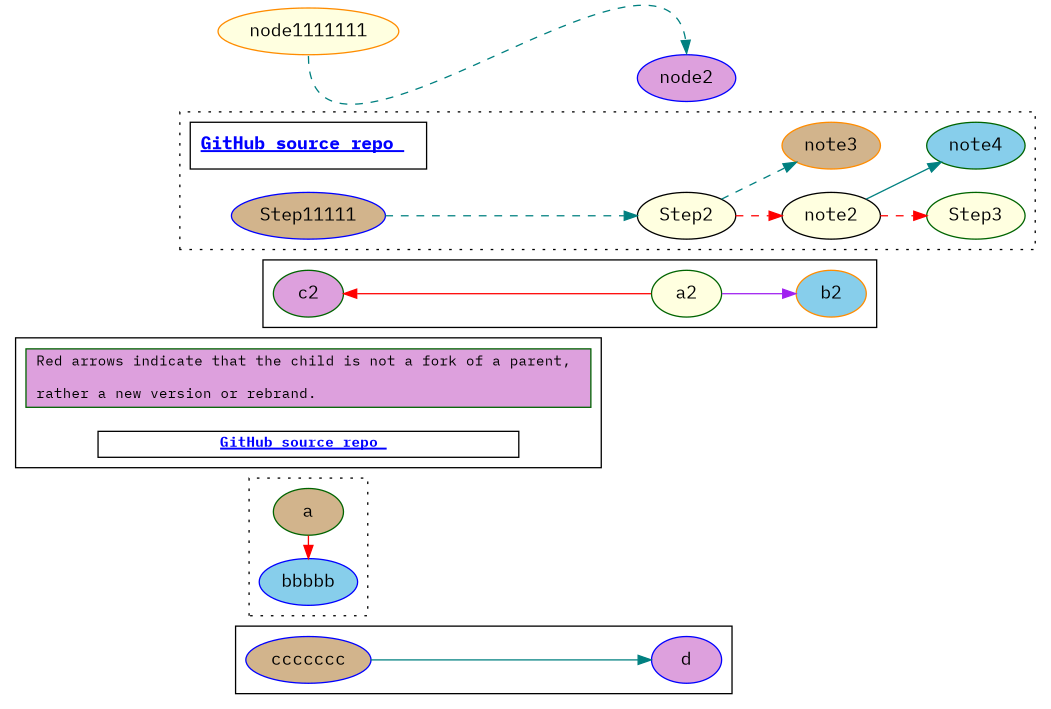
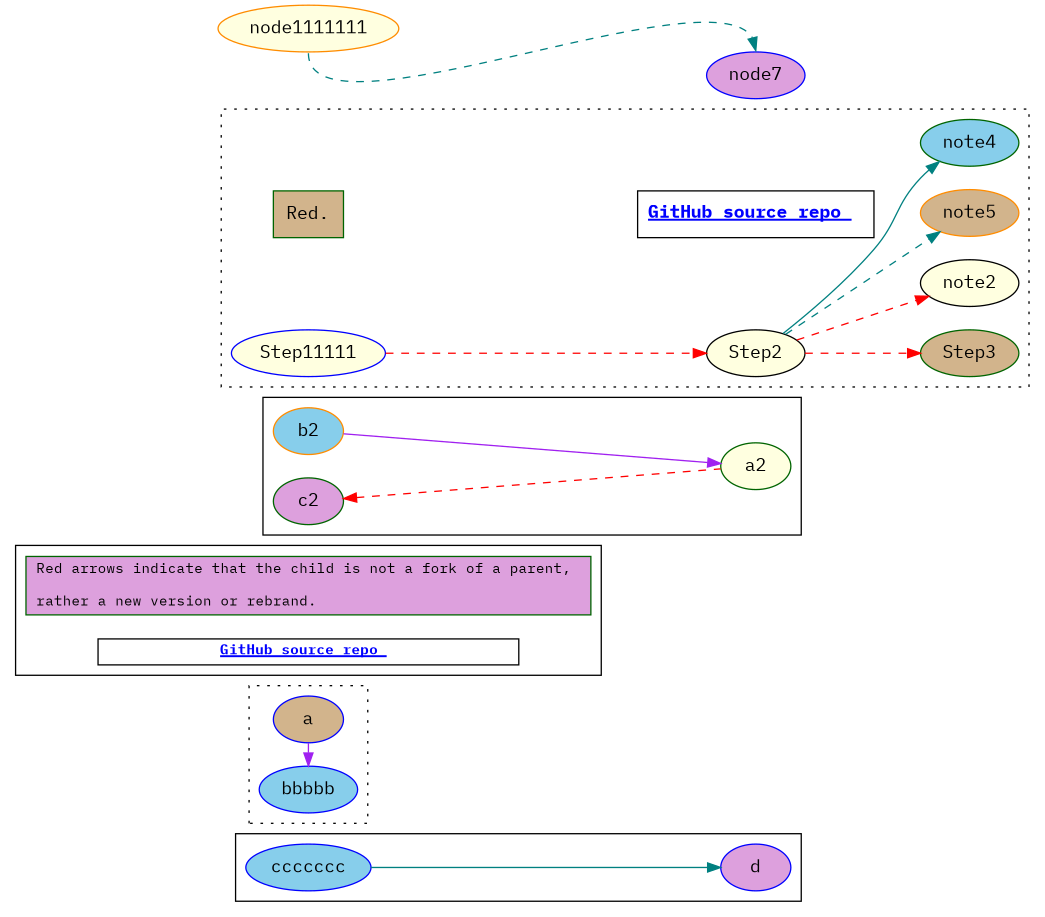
node "node2": label "node2" -> "node7"
node "note3": label "note3" -> "note5"
edge "note2" -> "note4": now "Step2" -> "note4"
node "Red.": added
node "Step11111": fillcolor tan -> lightyellow
edge "Step11111" -> "Step2": color teal -> red
edge "note2" -> "Step3": now "Step2" -> "Step3"
node "Step3": fillcolor lightyellow -> tan
edge "a2" -> "c2": style solid -> dashed
edge "a2" -> "b2": reversed
node "a": color darkgreen -> blue
edge "a" -> "bbbbb": color red -> purple
node "ccccccc": fillcolor tan -> skyblue
